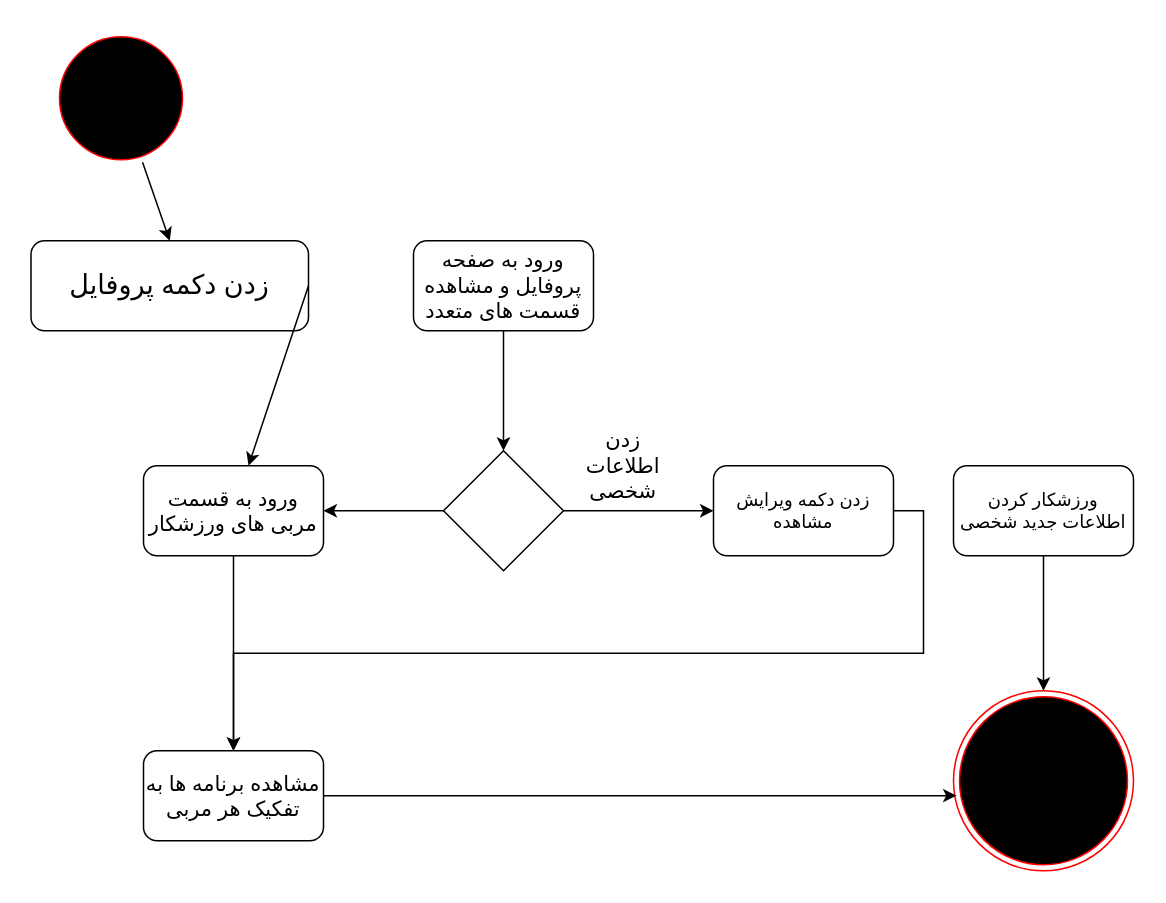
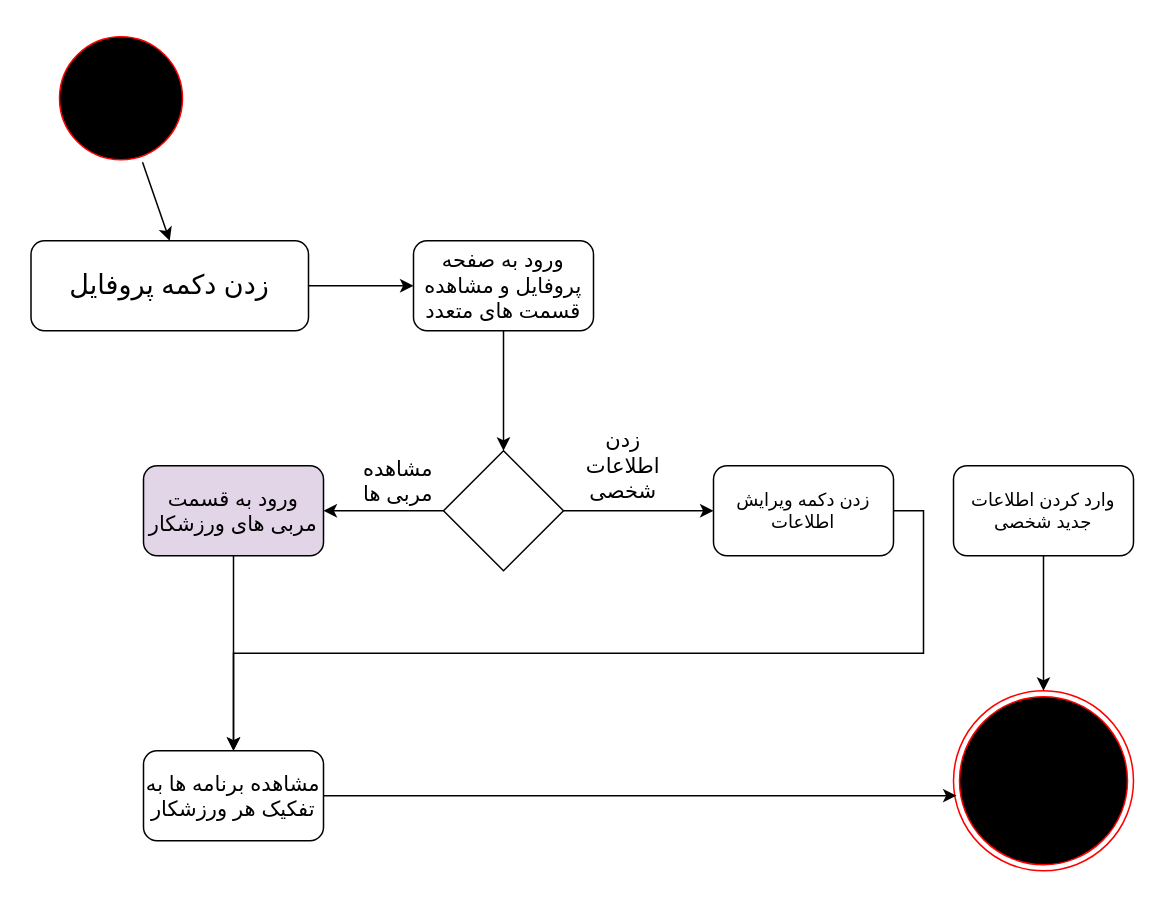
edge "زدن دکمه پروفایل" -> "ورود به قسمت مربی های ورزشکار": now "زدن دکمه پروفایل" -> "ورود به صفحه پروفایل و مشاهده قسمت های متعدد"
node "مشاهده مربی ها": added
node "ورود به قسمت مربی های ورزشکار": fillcolor #ffffff -> #e1d5e7
node "زدن دکمه ویرایش مشاهده": label "زدن دکمه ویرایش مشاهده" -> "زدن دکمه ویرایش اطلاعات"
node "ورزشکار کردن اطلاعات جدید شخصی": label "ورزشکار کردن اطلاعات جدید شخصی" -> "وارد کردن اطلاعات جدید شخصی"
node "مشاهده برنامه ها به تفکیک هر مربی": label "مشاهده برنامه ها به تفکیک هر مربی" -> "مشاهده برنامه ها به تفکیک هر ورزشکار"
